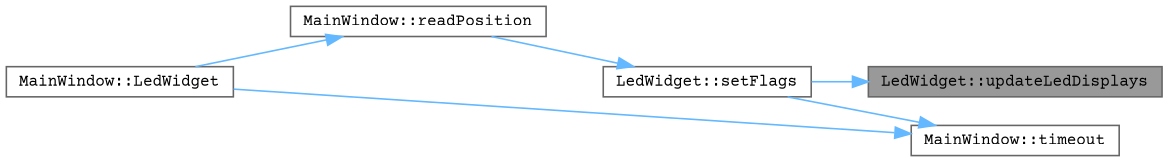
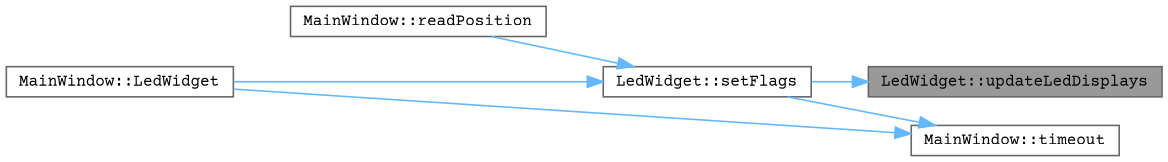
edge "MainWindow::LedWidget" -> "MainWindow::readPosition": now "MainWindow::LedWidget" -> "LedWidget::setFlags"
